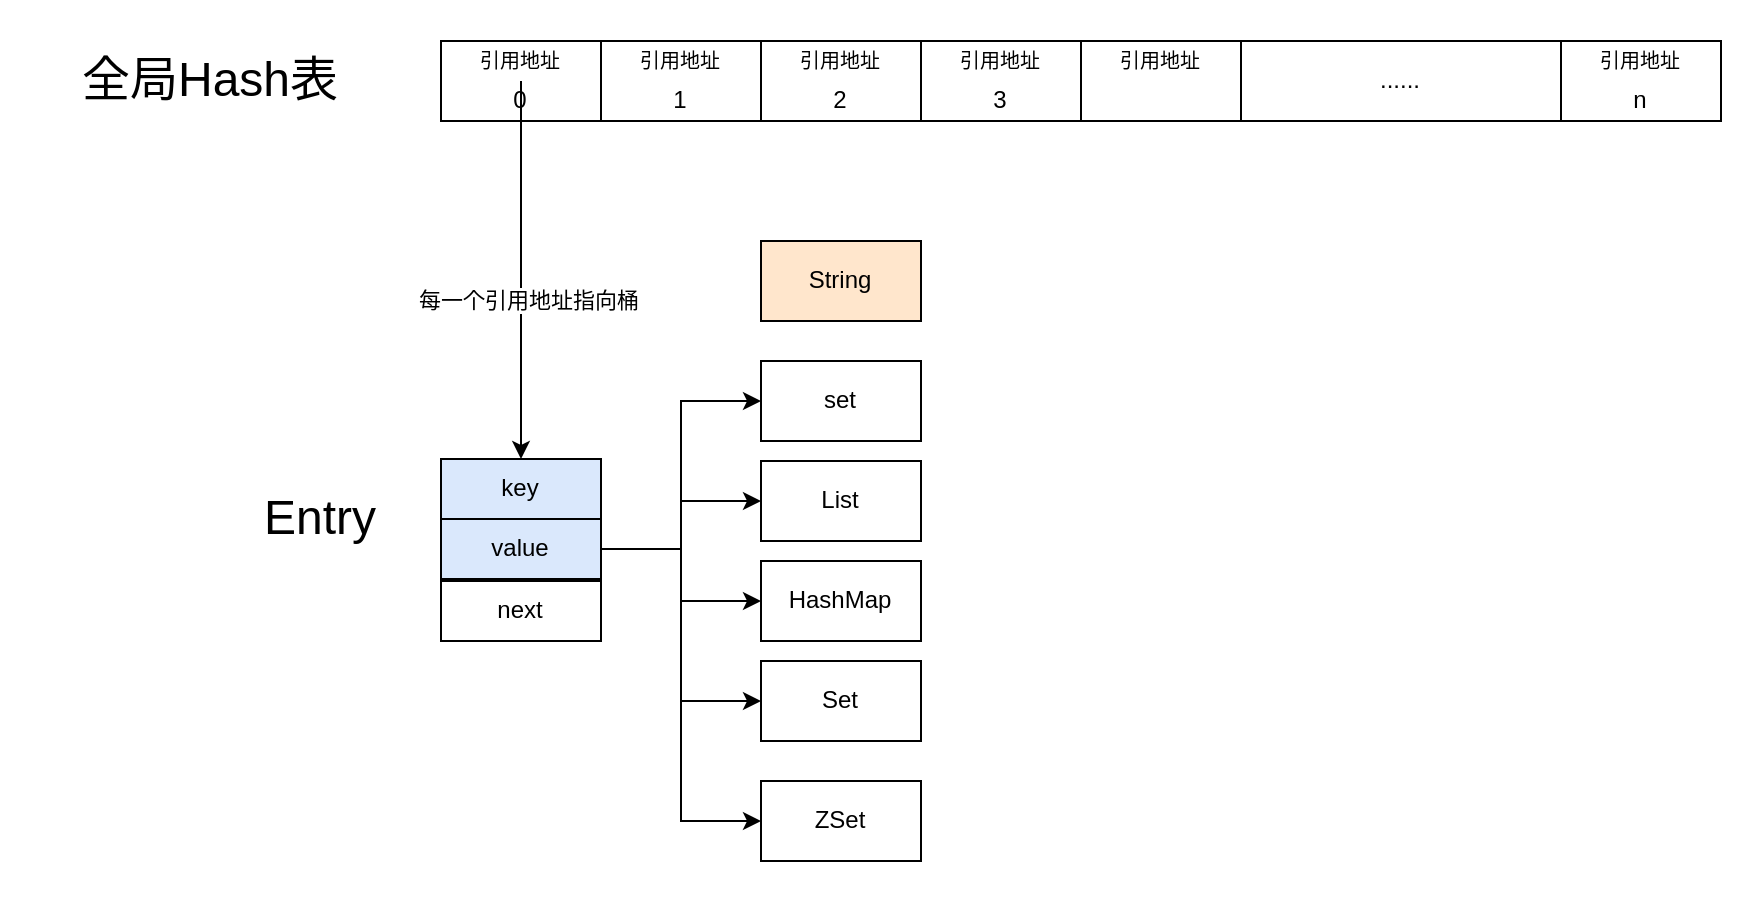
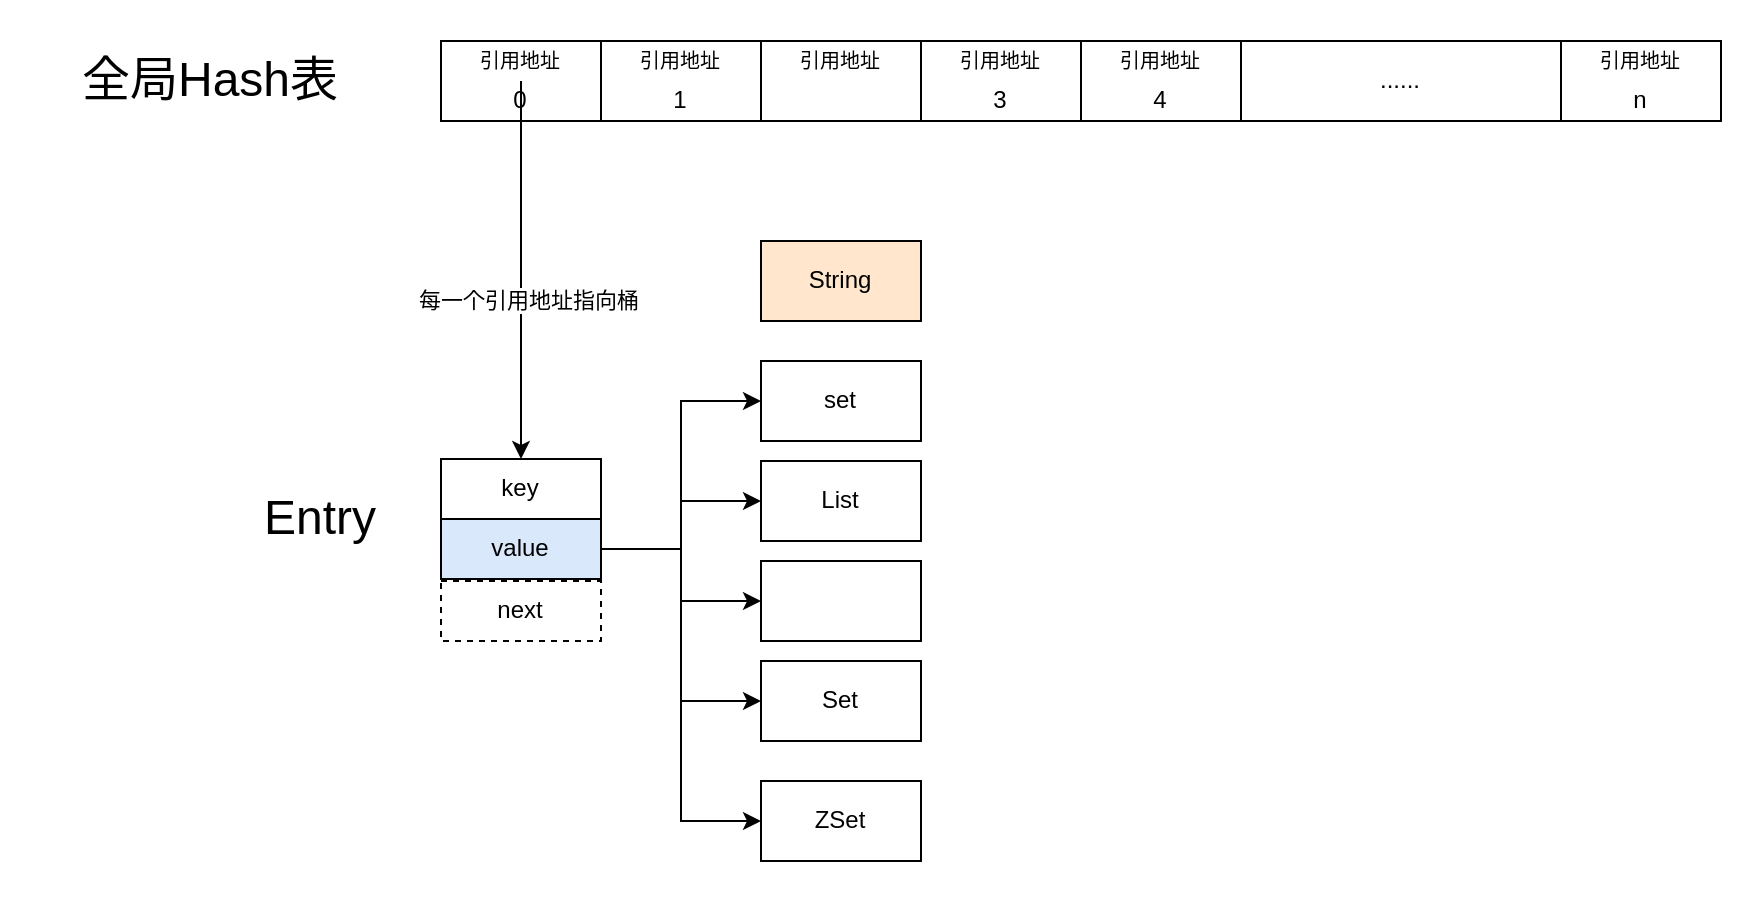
node "2": removed
node "4": added
node "key": fillcolor #dae8fc -> #ffffff
node "HashMap": removed
node "next": style solid -> dashed
